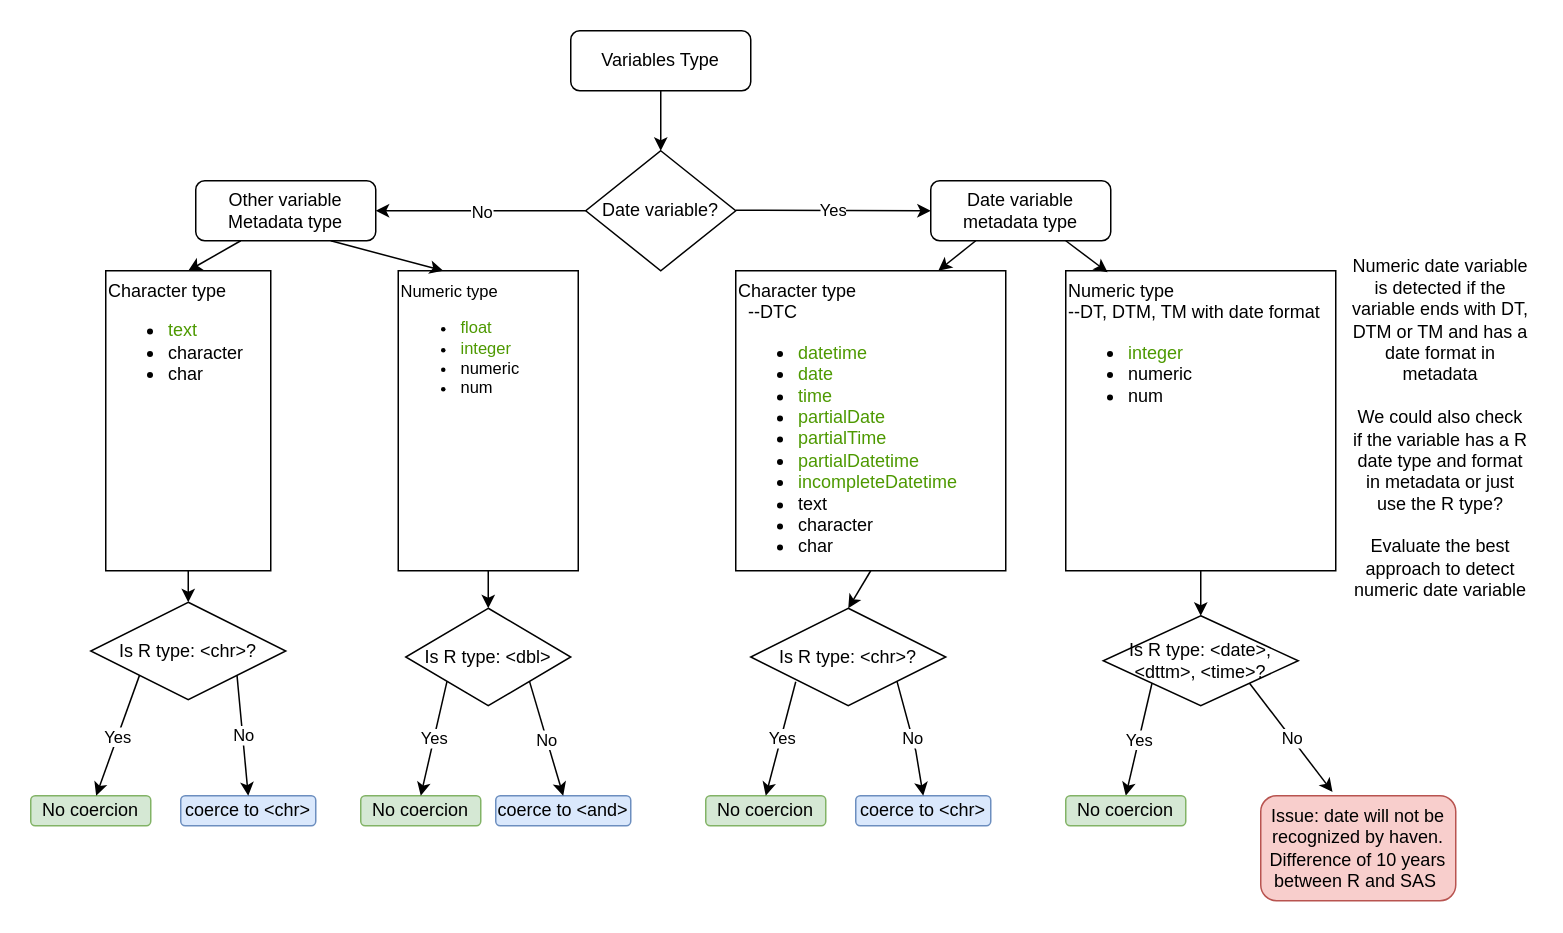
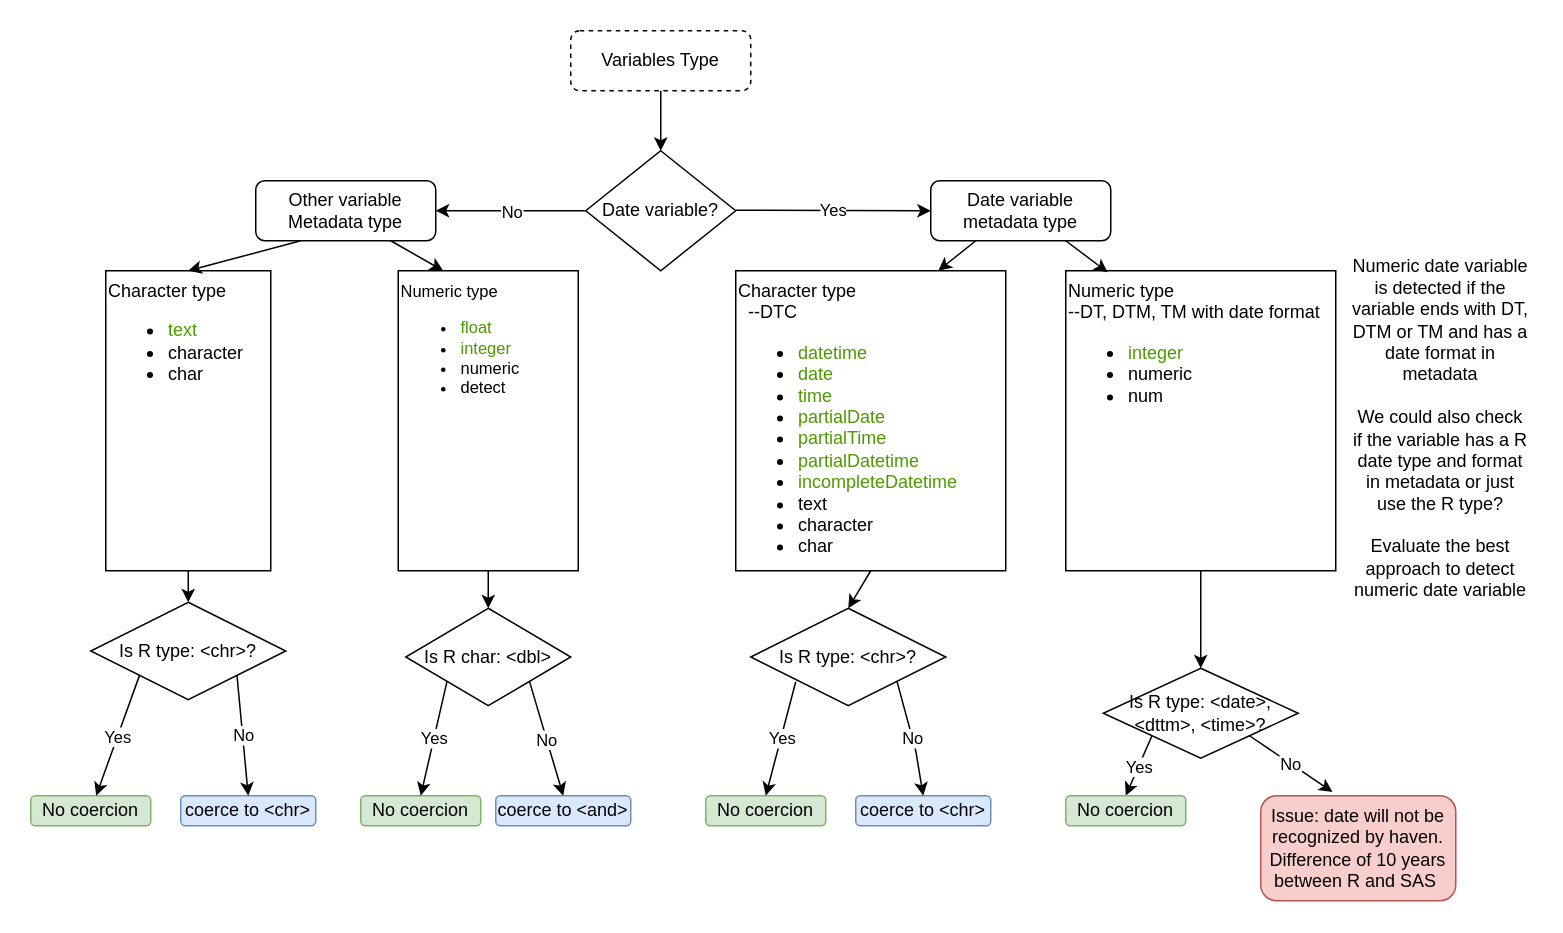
node "Variables Type": style solid -> dashed
node "Other variable Metadata type": moved (286, 211) -> (346, 211)
node "Numeric type float integer numeric num": label "Numeric type float integer numeric num" -> "Numeric type float integer numeric detect"
node "Is R type: <dbl>": label "Is R type: <dbl>" -> "Is R char: <dbl>"
node "Is R type: <date>, <dttm>, <time>?": moved (1201, 661) -> (1201, 713)
